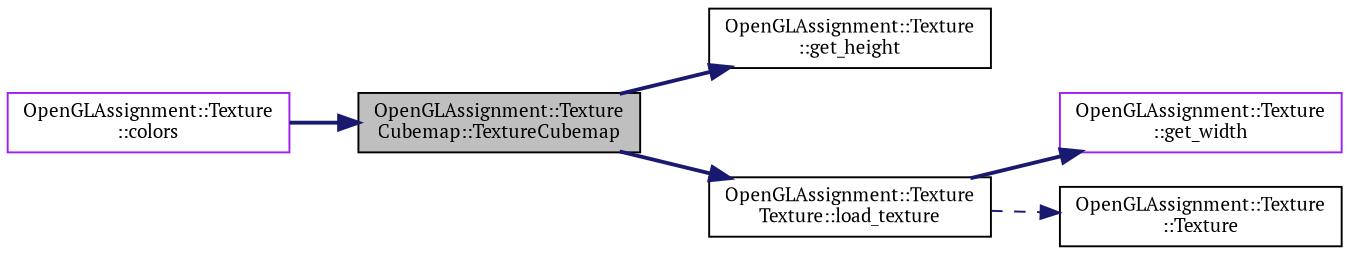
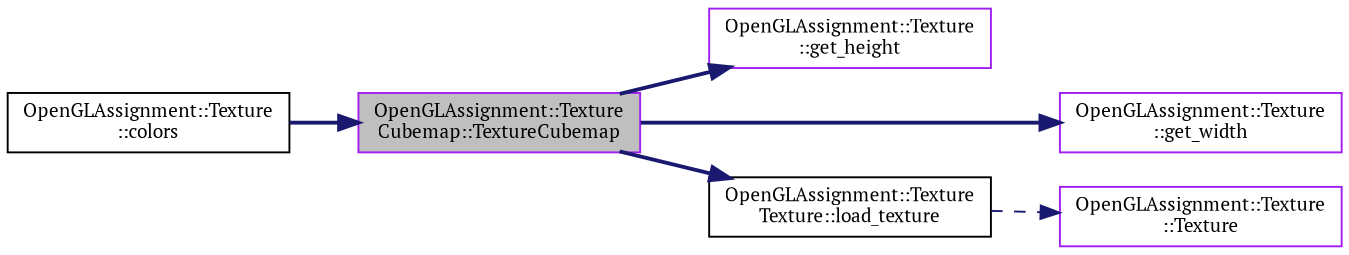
node "OpenGLAssignment::Texture ::get_height": color black -> purple
node "OpenGLAssignment::Texture ::colors": color purple -> black
node "OpenGLAssignment::Texture Cubemap::TextureCubemap": color black -> purple
edge "OpenGLAssignment::Texture Texture::load_texture" -> "OpenGLAssignment::Texture ::get_width": now "OpenGLAssignment::Texture Cubemap::TextureCubemap" -> "OpenGLAssignment::Texture ::get_width"
node "OpenGLAssignment::Texture ::Texture": color black -> purple
